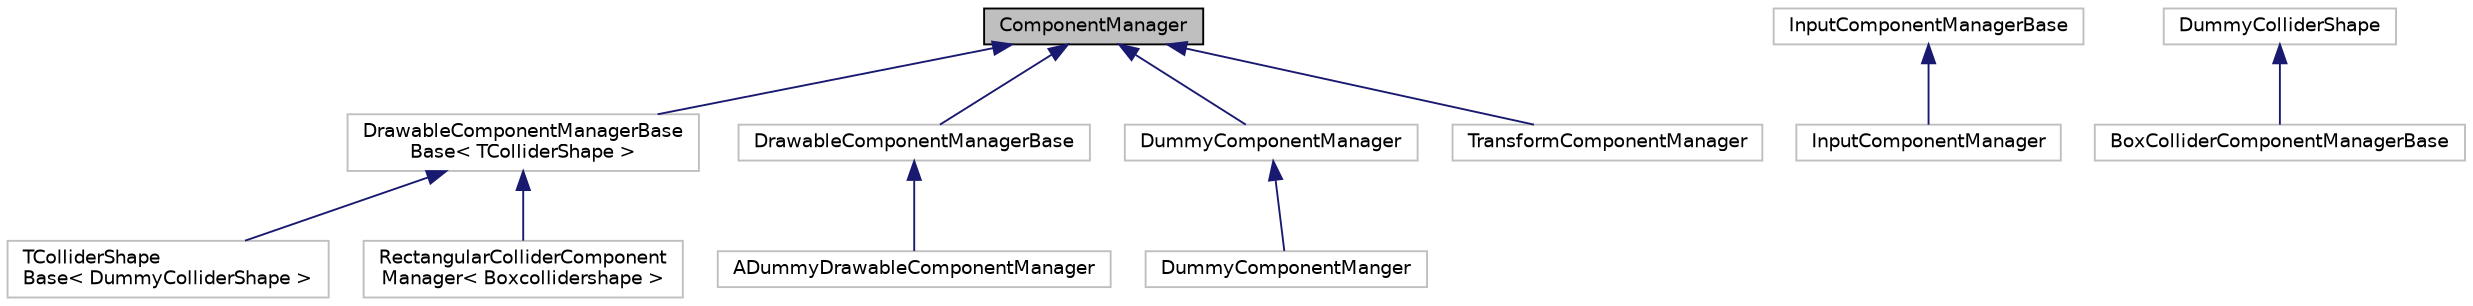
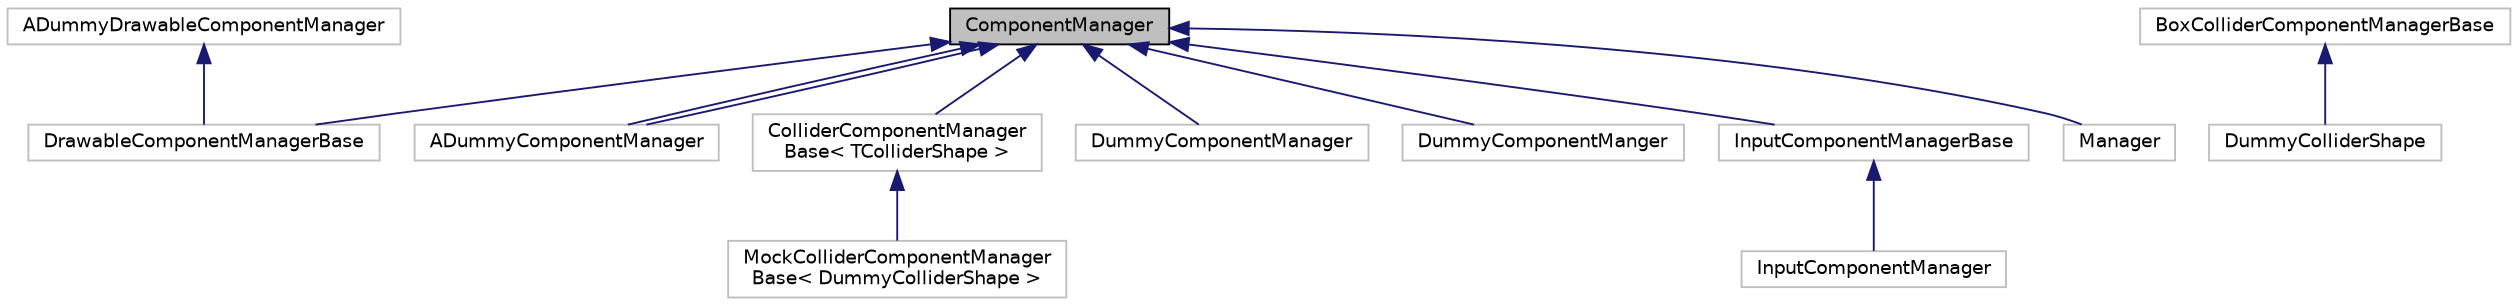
edge "InputComponentManagerBase" -> "ComponentManager": added
edge "BoxColliderComponentManagerBase" -> "DummyColliderShape": reversed
node "DrawableComponentManagerBase Base< TColliderShape >": label "DrawableComponentManagerBase Base< TColliderShape >" -> "ColliderComponentManager Base< TColliderShape >"
node "ADummyComponentManager": added
node "TransformComponentManager": label "TransformComponentManager" -> "Manager"
edge "ADummyDrawableComponentManager" -> "DrawableComponentManagerBase": reversed
edge "DummyComponentManger" -> "DummyComponentManager": now "DummyComponentManger" -> "ComponentManager"
node "TColliderShape Base< DummyColliderShape >": label "TColliderShape Base< DummyColliderShape >" -> "MockColliderComponentManager Base< DummyColliderShape >"
node "RectangularColliderComponent Manager< Boxcollidershape >": removed
